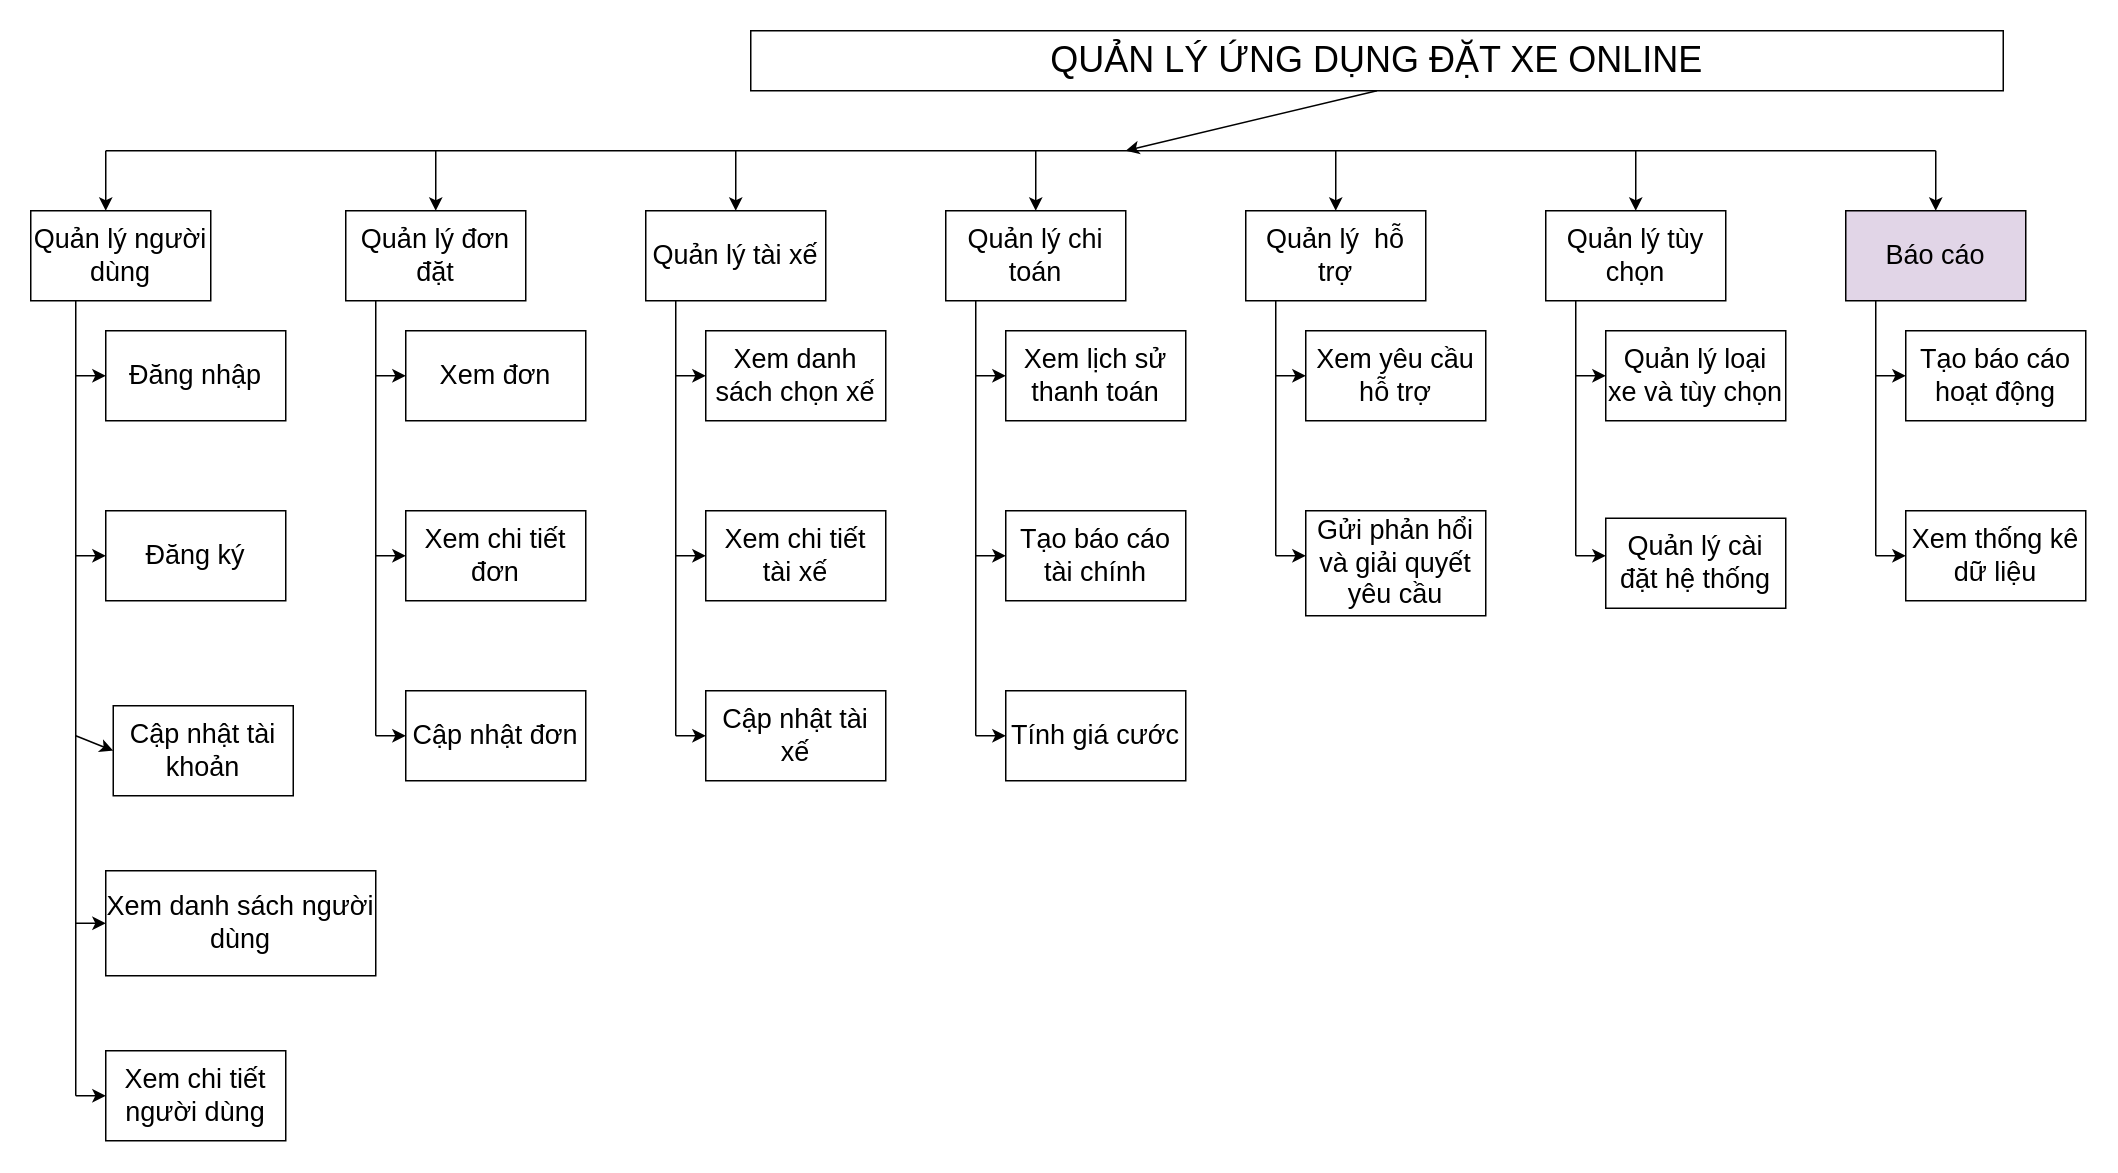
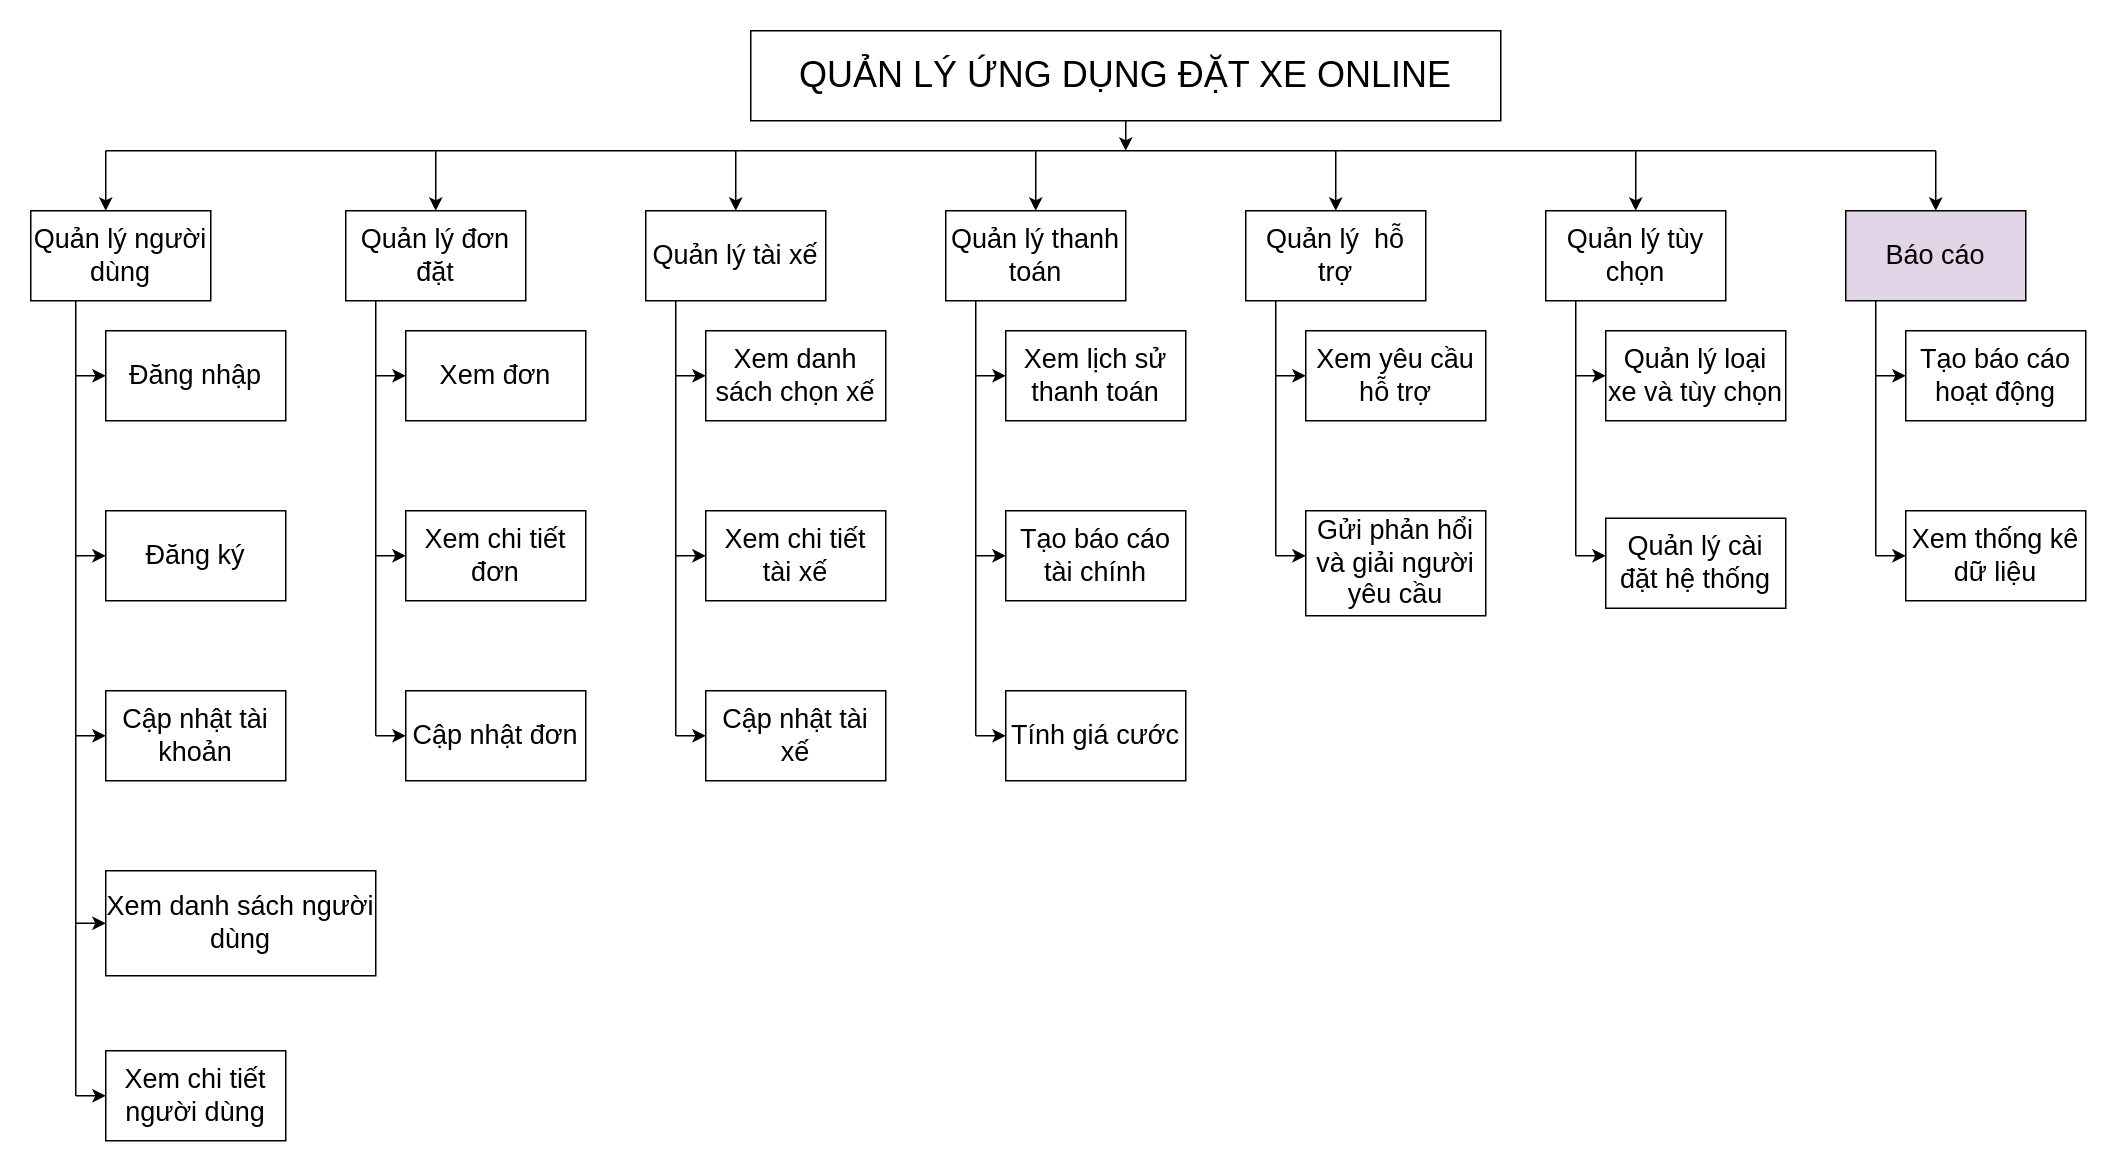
node "QUẢN LÝ ỨNG DỤNG ĐẶT XE ONLINE": size 1253x60 -> 750x90
node "Quản lý chi toán": label "Quản lý chi toán" -> "Quản lý thanh toán"
node "Gửi phản hổi và giải quyết yêu cầu": label "Gửi phản hổi và giải quyết yêu cầu" -> "Gửi phản hổi và giải người yêu cầu"
node "Cập nhật tài khoản": moved (203, 751) -> (196, 736)
